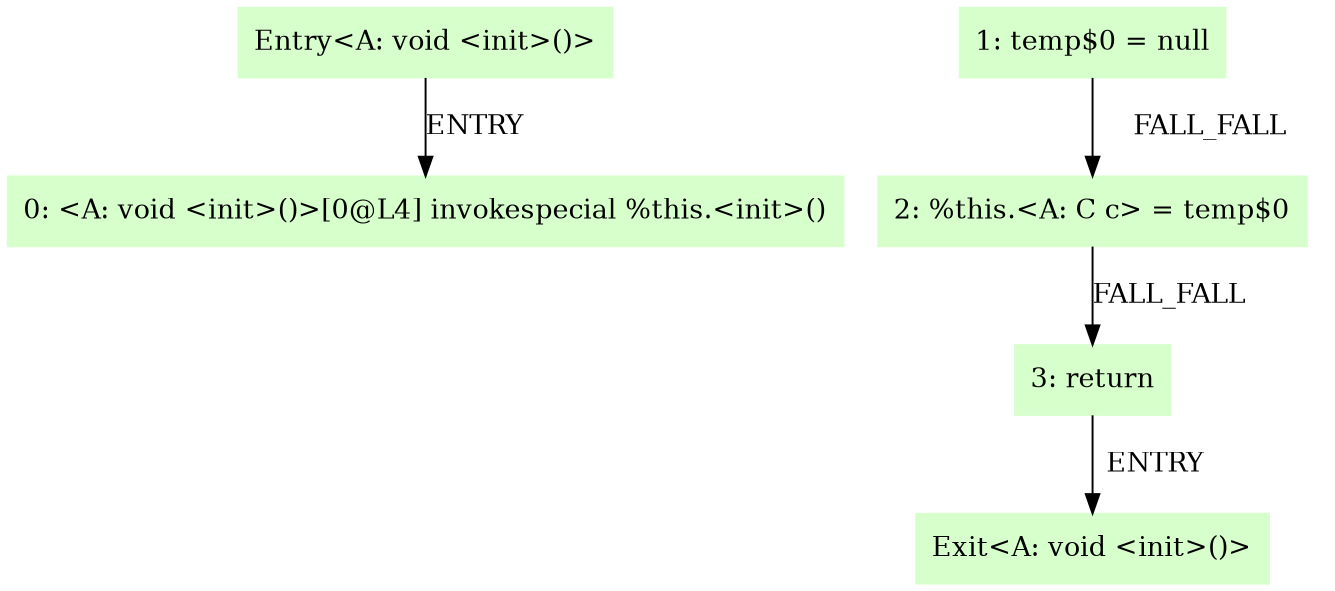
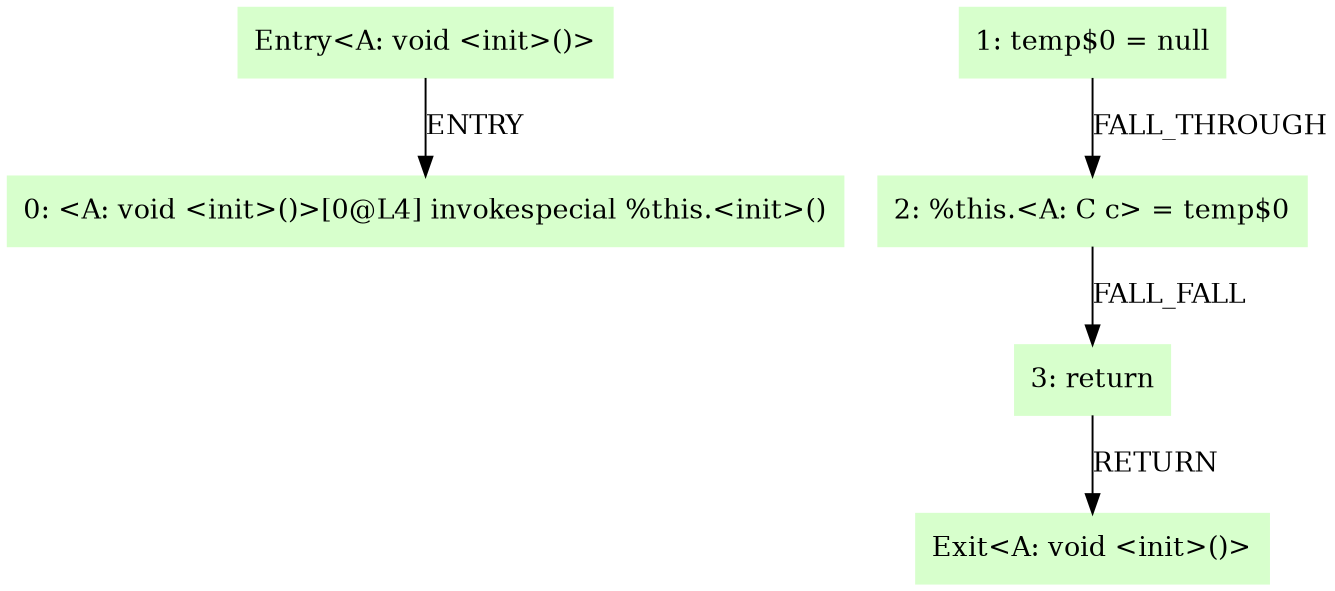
edge "1: temp$0 = null" -> "2: %this.<A: C c> = temp$0": label "FALL_FALL" -> "FALL_THROUGH"
edge "3: return" -> "Exit<A: void <init>()>": label "ENTRY" -> "RETURN"
